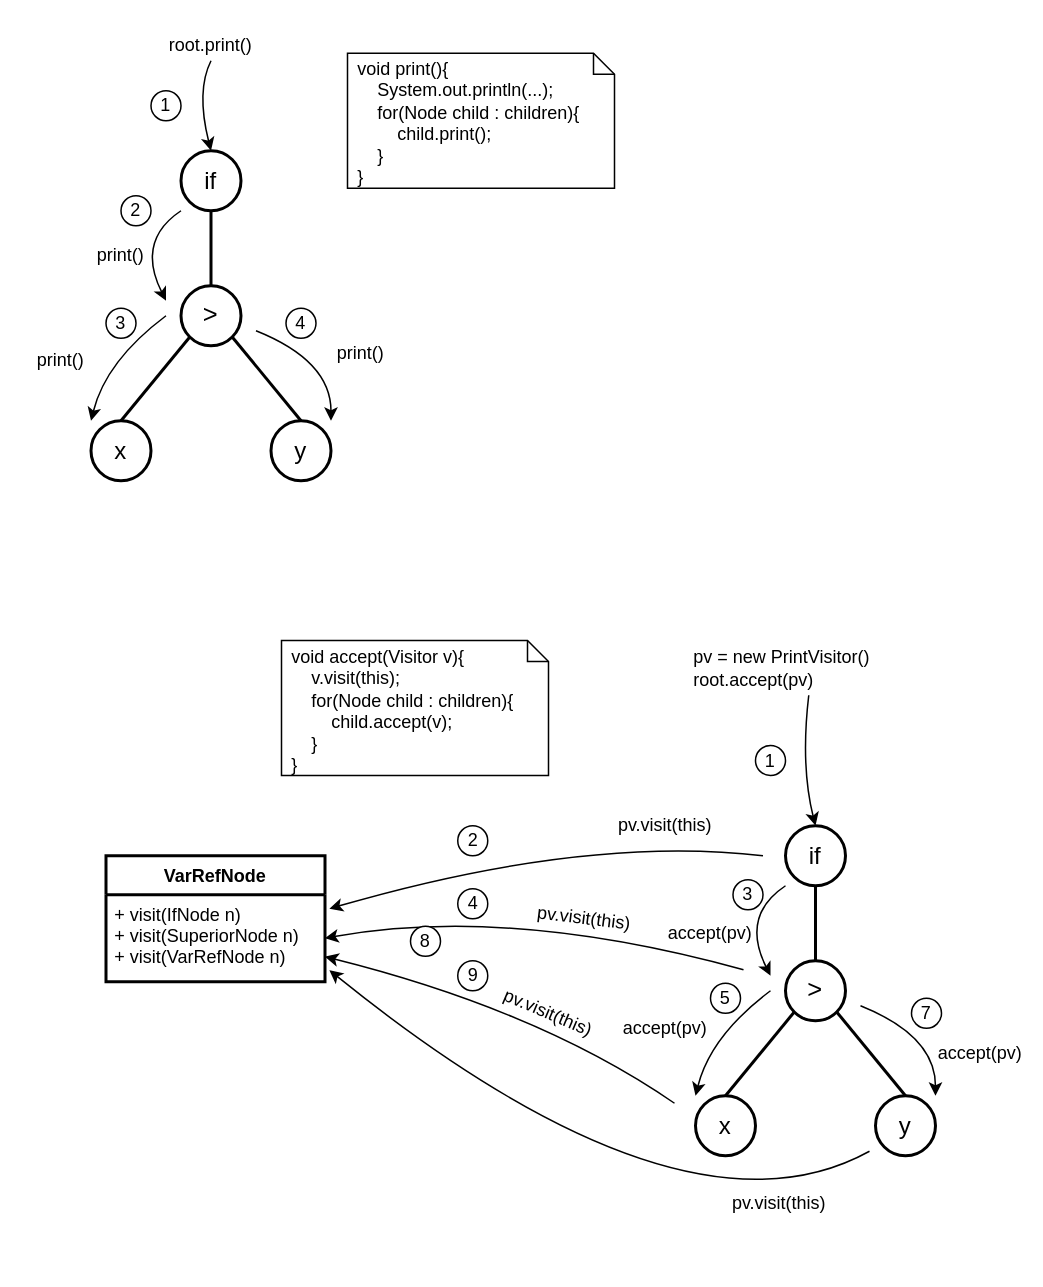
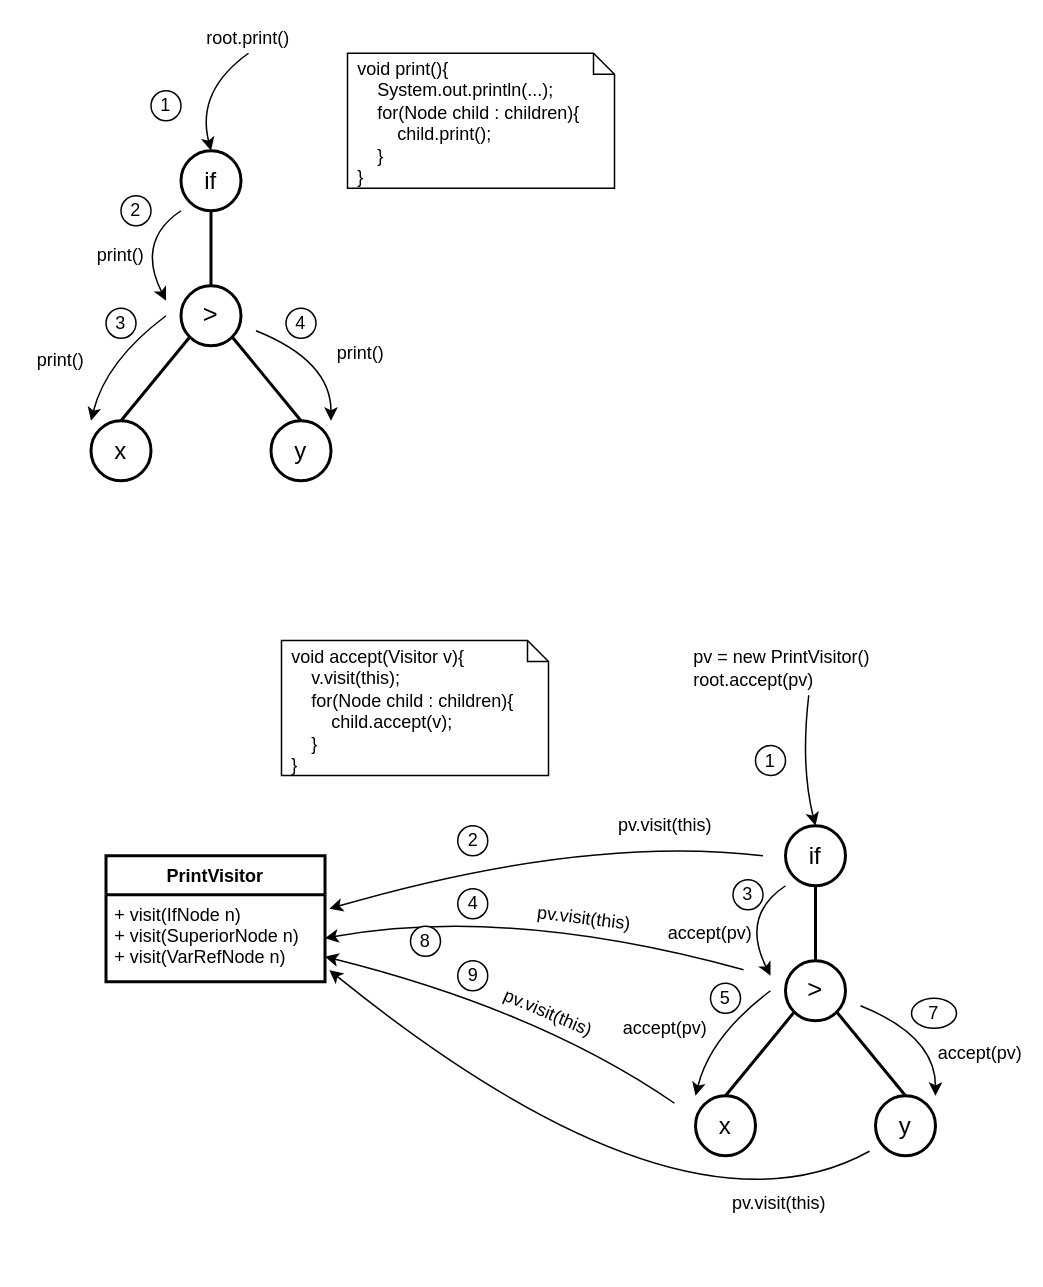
node "root.print()": moved (211, 46) -> (248, 38)
node "VarRefNode": label "VarRefNode" -> "PrintVisitor"
node "7": size 30x30 -> 45x30
